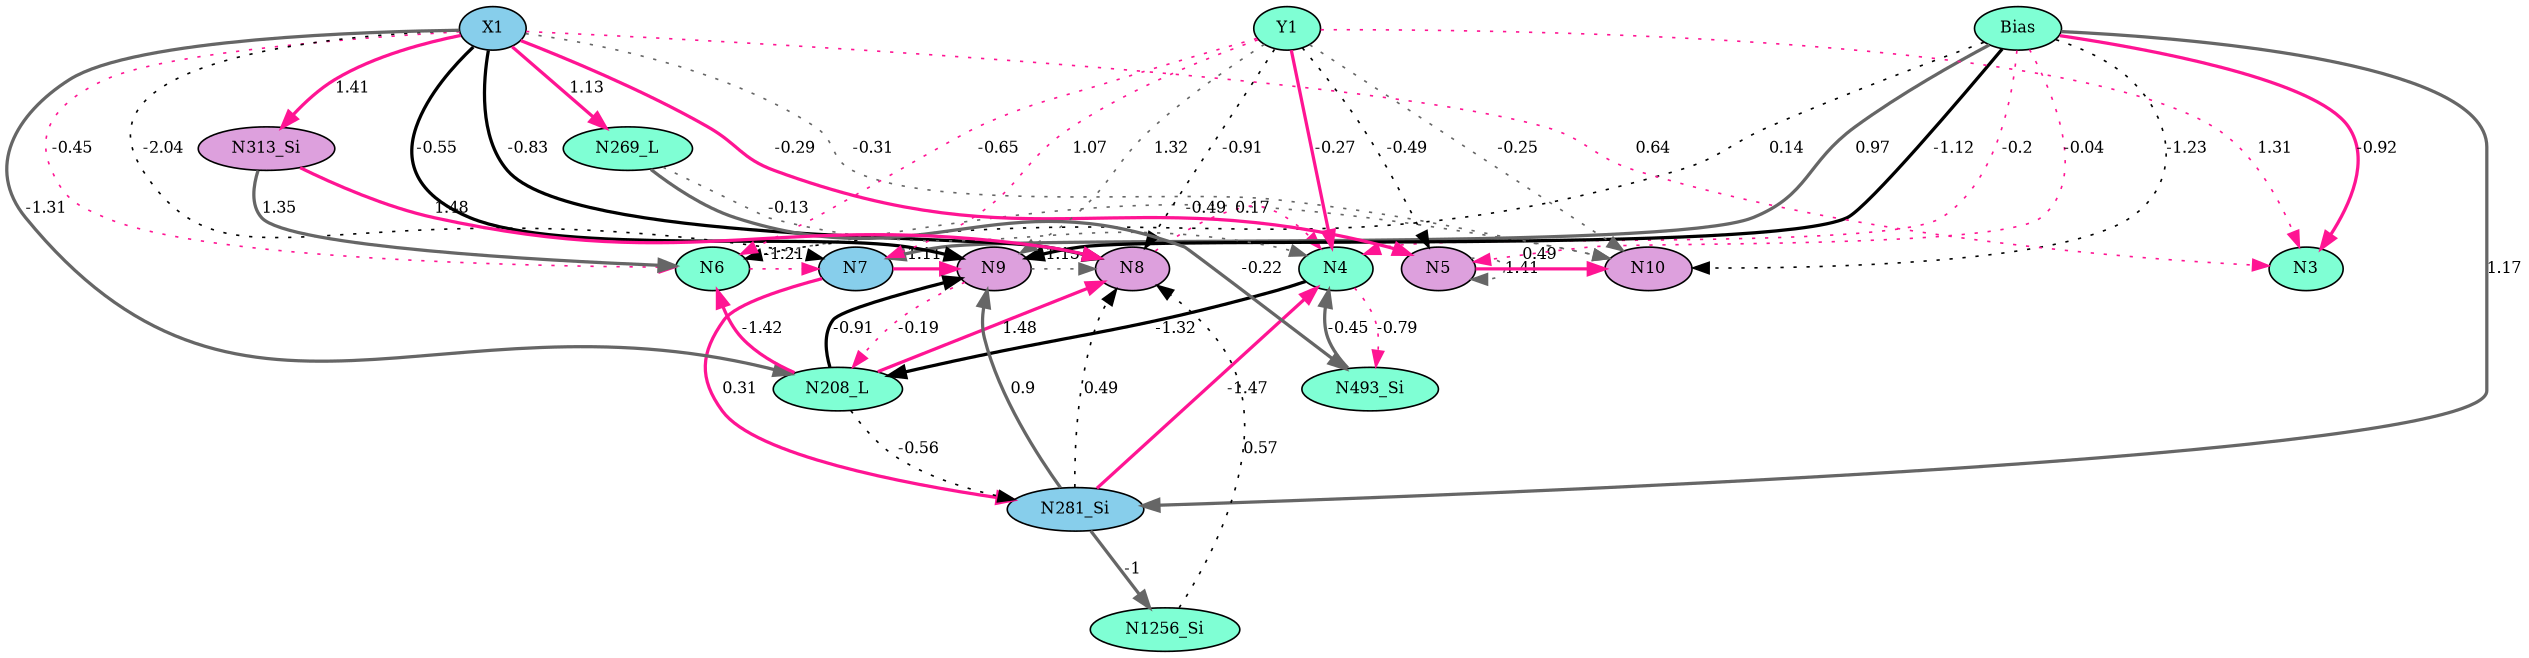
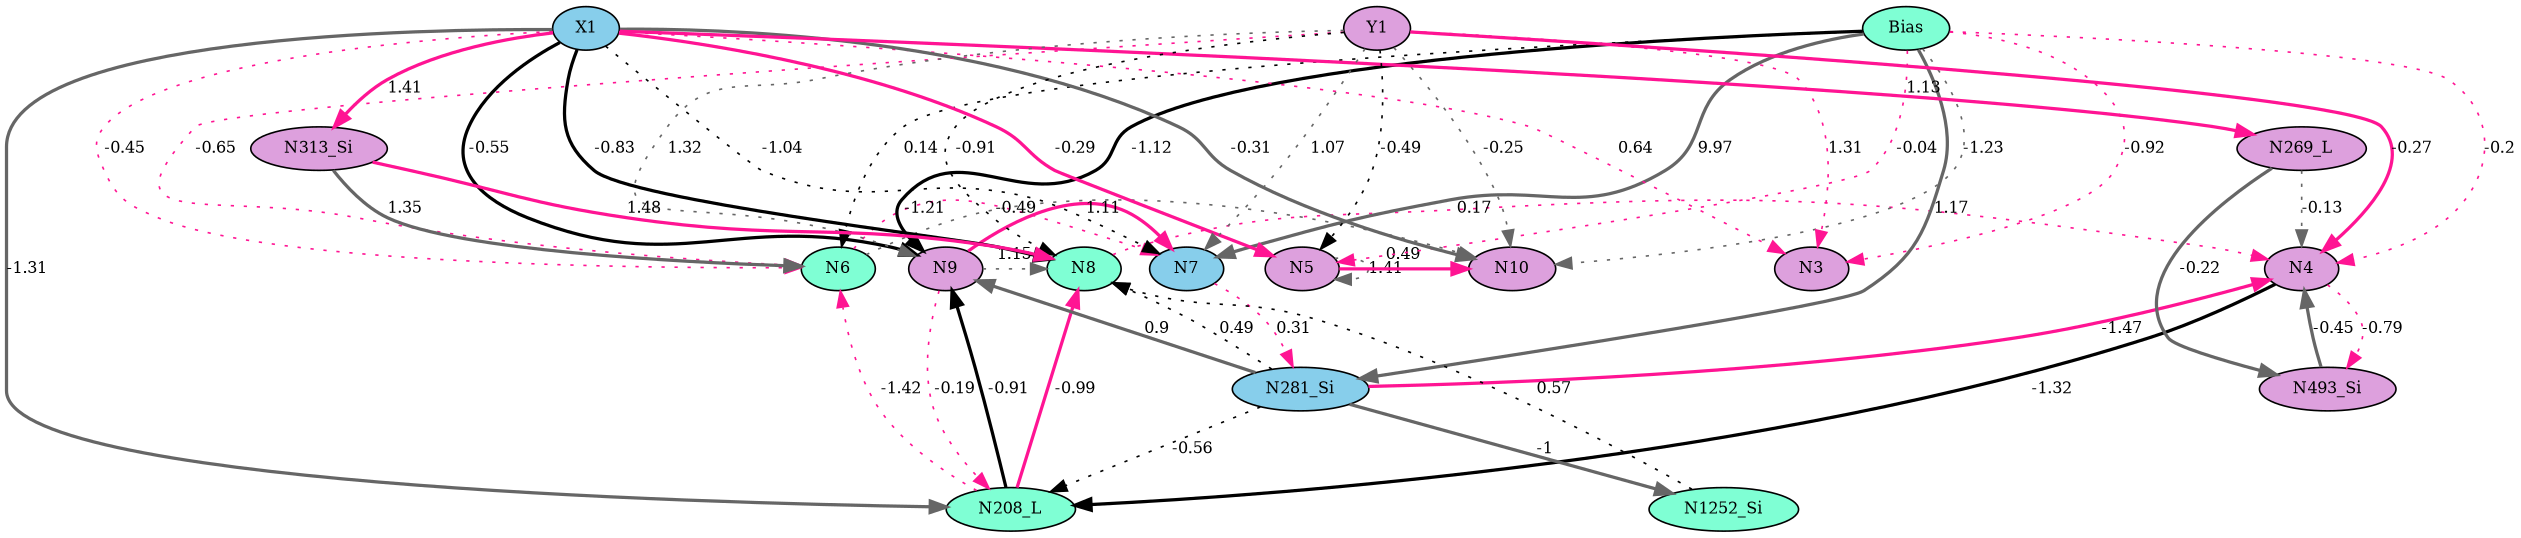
node "Y1": fillcolor aquamarine -> plum
edge "Bias" -> "N3": style bold -> dotted
edge "Y1" -> "N7": color deeppink -> gray40
edge "X1" -> "N7": label "-2.04" -> "-1.04"
node "N269_L": fillcolor aquamarine -> plum
edge "Bias" -> "N7": label "0.97" -> "9.97"
edge "X1" -> "N10": style dotted -> bold
edge "Bias" -> "N10": color black -> gray40
edge "N7" -> "N9": reversed
node "N8": fillcolor plum -> aquamarine
node "N4": fillcolor aquamarine -> plum
node "N3": fillcolor aquamarine -> plum
edge "N208_L" -> "N8": label "1.48" -> "-0.99"
edge "N208_L" -> "N6": style bold -> dotted
node "N493_Si": fillcolor aquamarine -> plum
edge "N7" -> "N281_Si": style bold -> dotted
edge "N208_L" -> "N281_Si": reversed
node "N1256_Si": label "N1256_Si" -> "N1252_Si"
